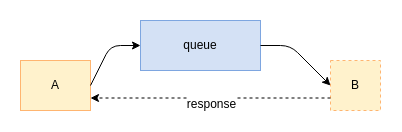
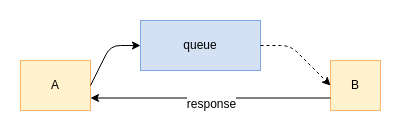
edge "queue" -> "B": style solid -> dashed
node "B": style dashed -> solid
edge "B" -> "A": style dashed -> solid
